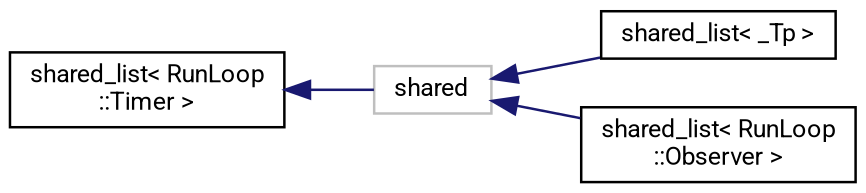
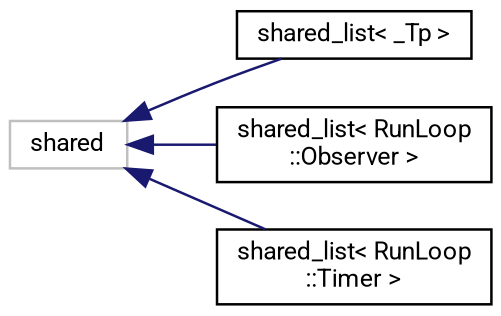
edge "shared" -> "shared_list< RunLoop ::Timer >": reversed
